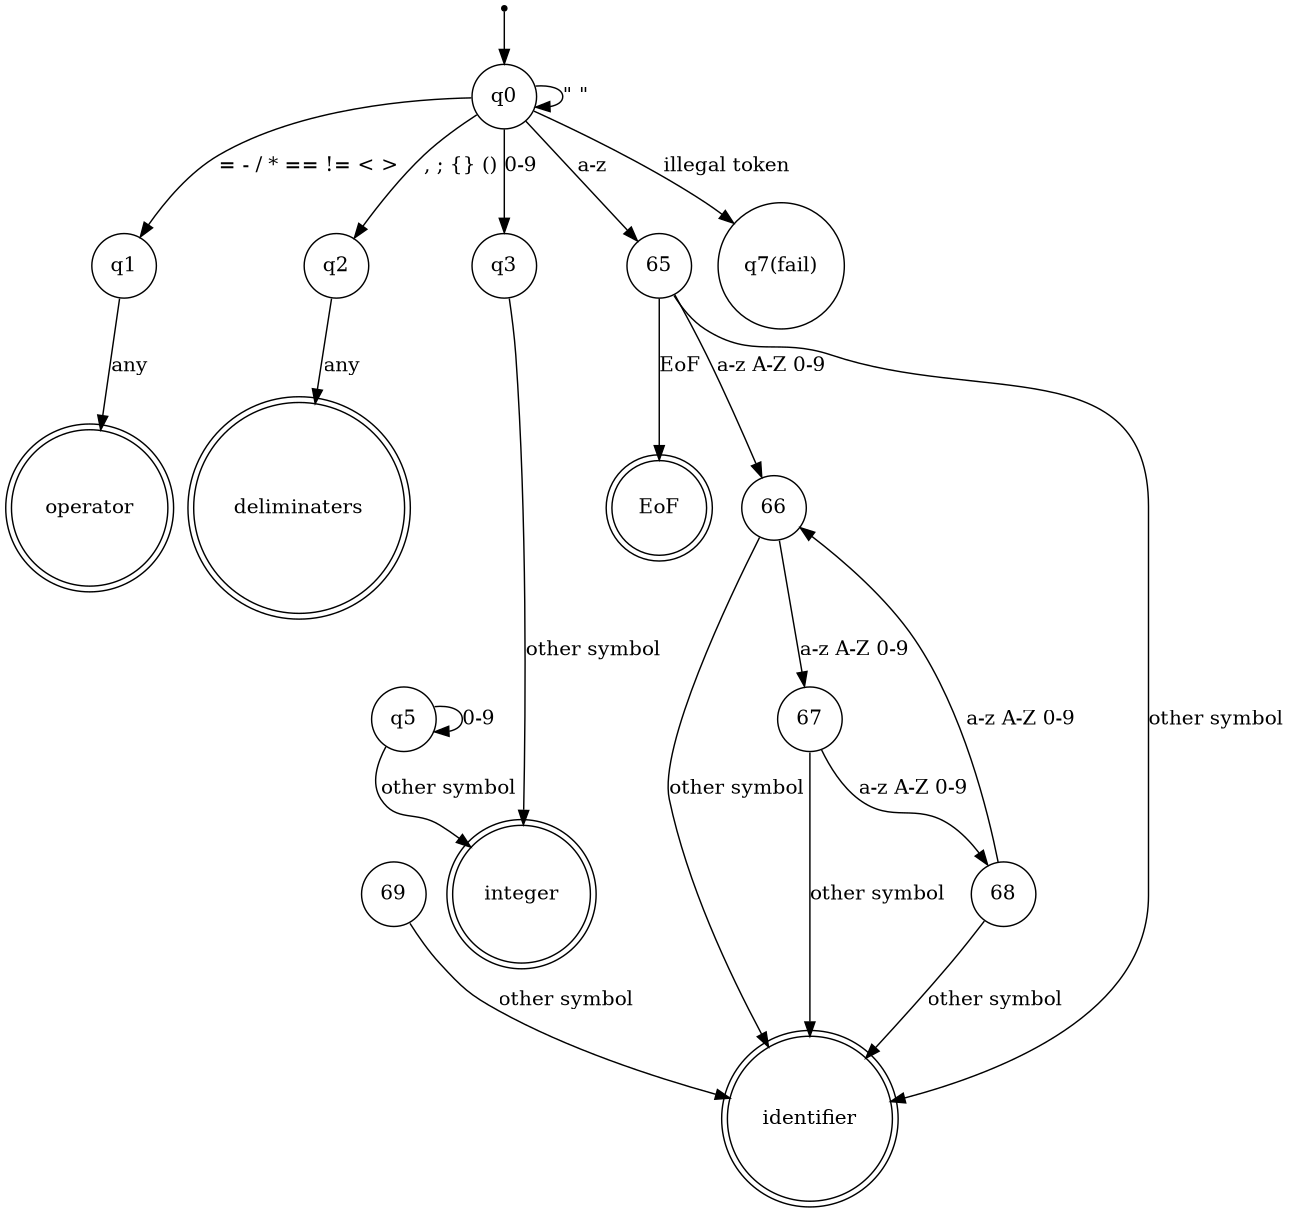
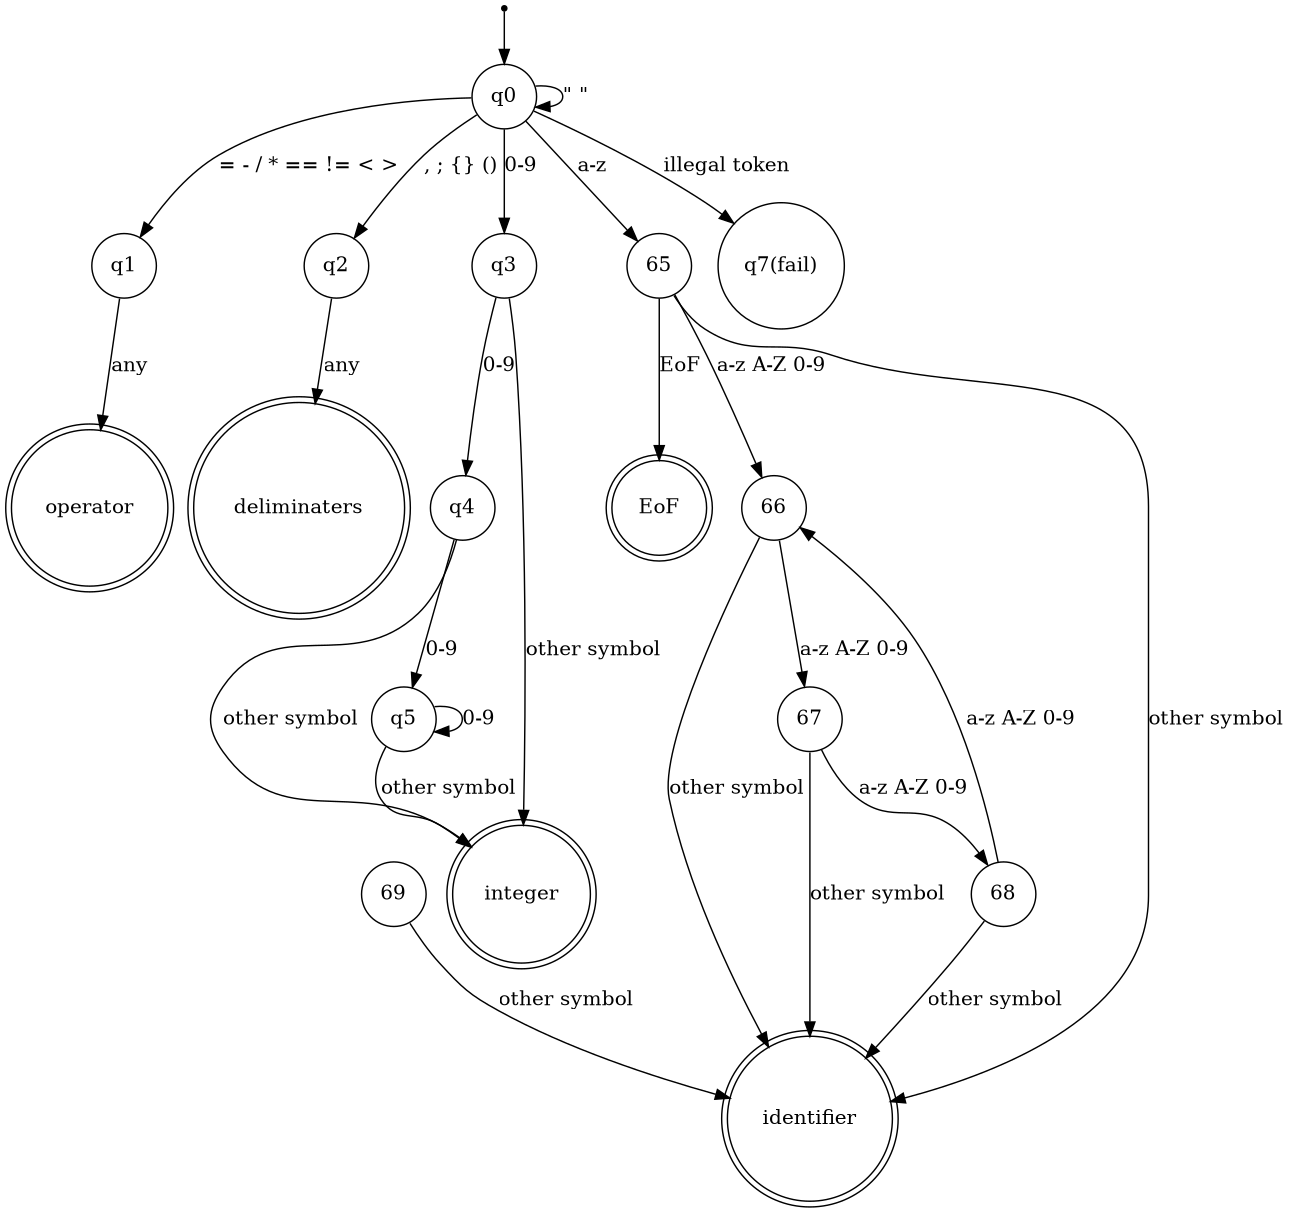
node "q4": added
